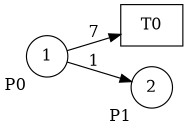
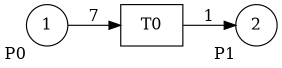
edge "1 P0" -> "2 P1": now "T0" -> "2 P1"
